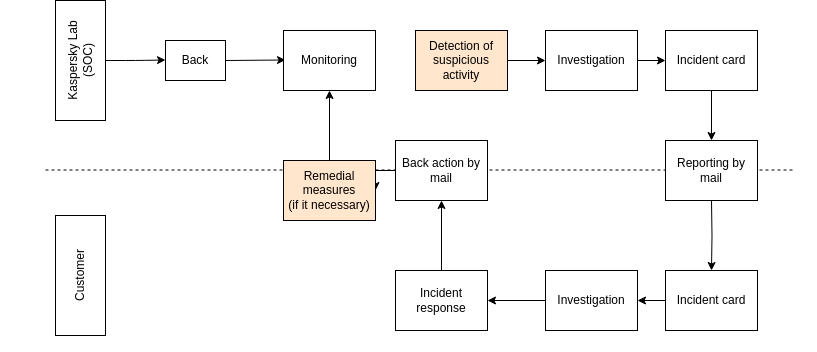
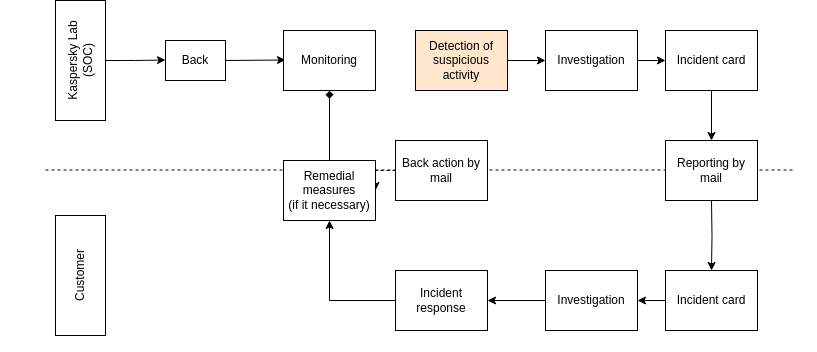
edge "Remedial measures (if it necessary)" -> "Monitoring": arrowhead classic -> diamond
edge "Back action by mail" -> "Remedial measures (if it necessary)": style solid -> dashed
node "Remedial measures (if it necessary)": fillcolor #ffe6cc -> #ffffff
edge "Incident response" -> "Back action by mail": now "Incident response" -> "Remedial measures (if it necessary)"
